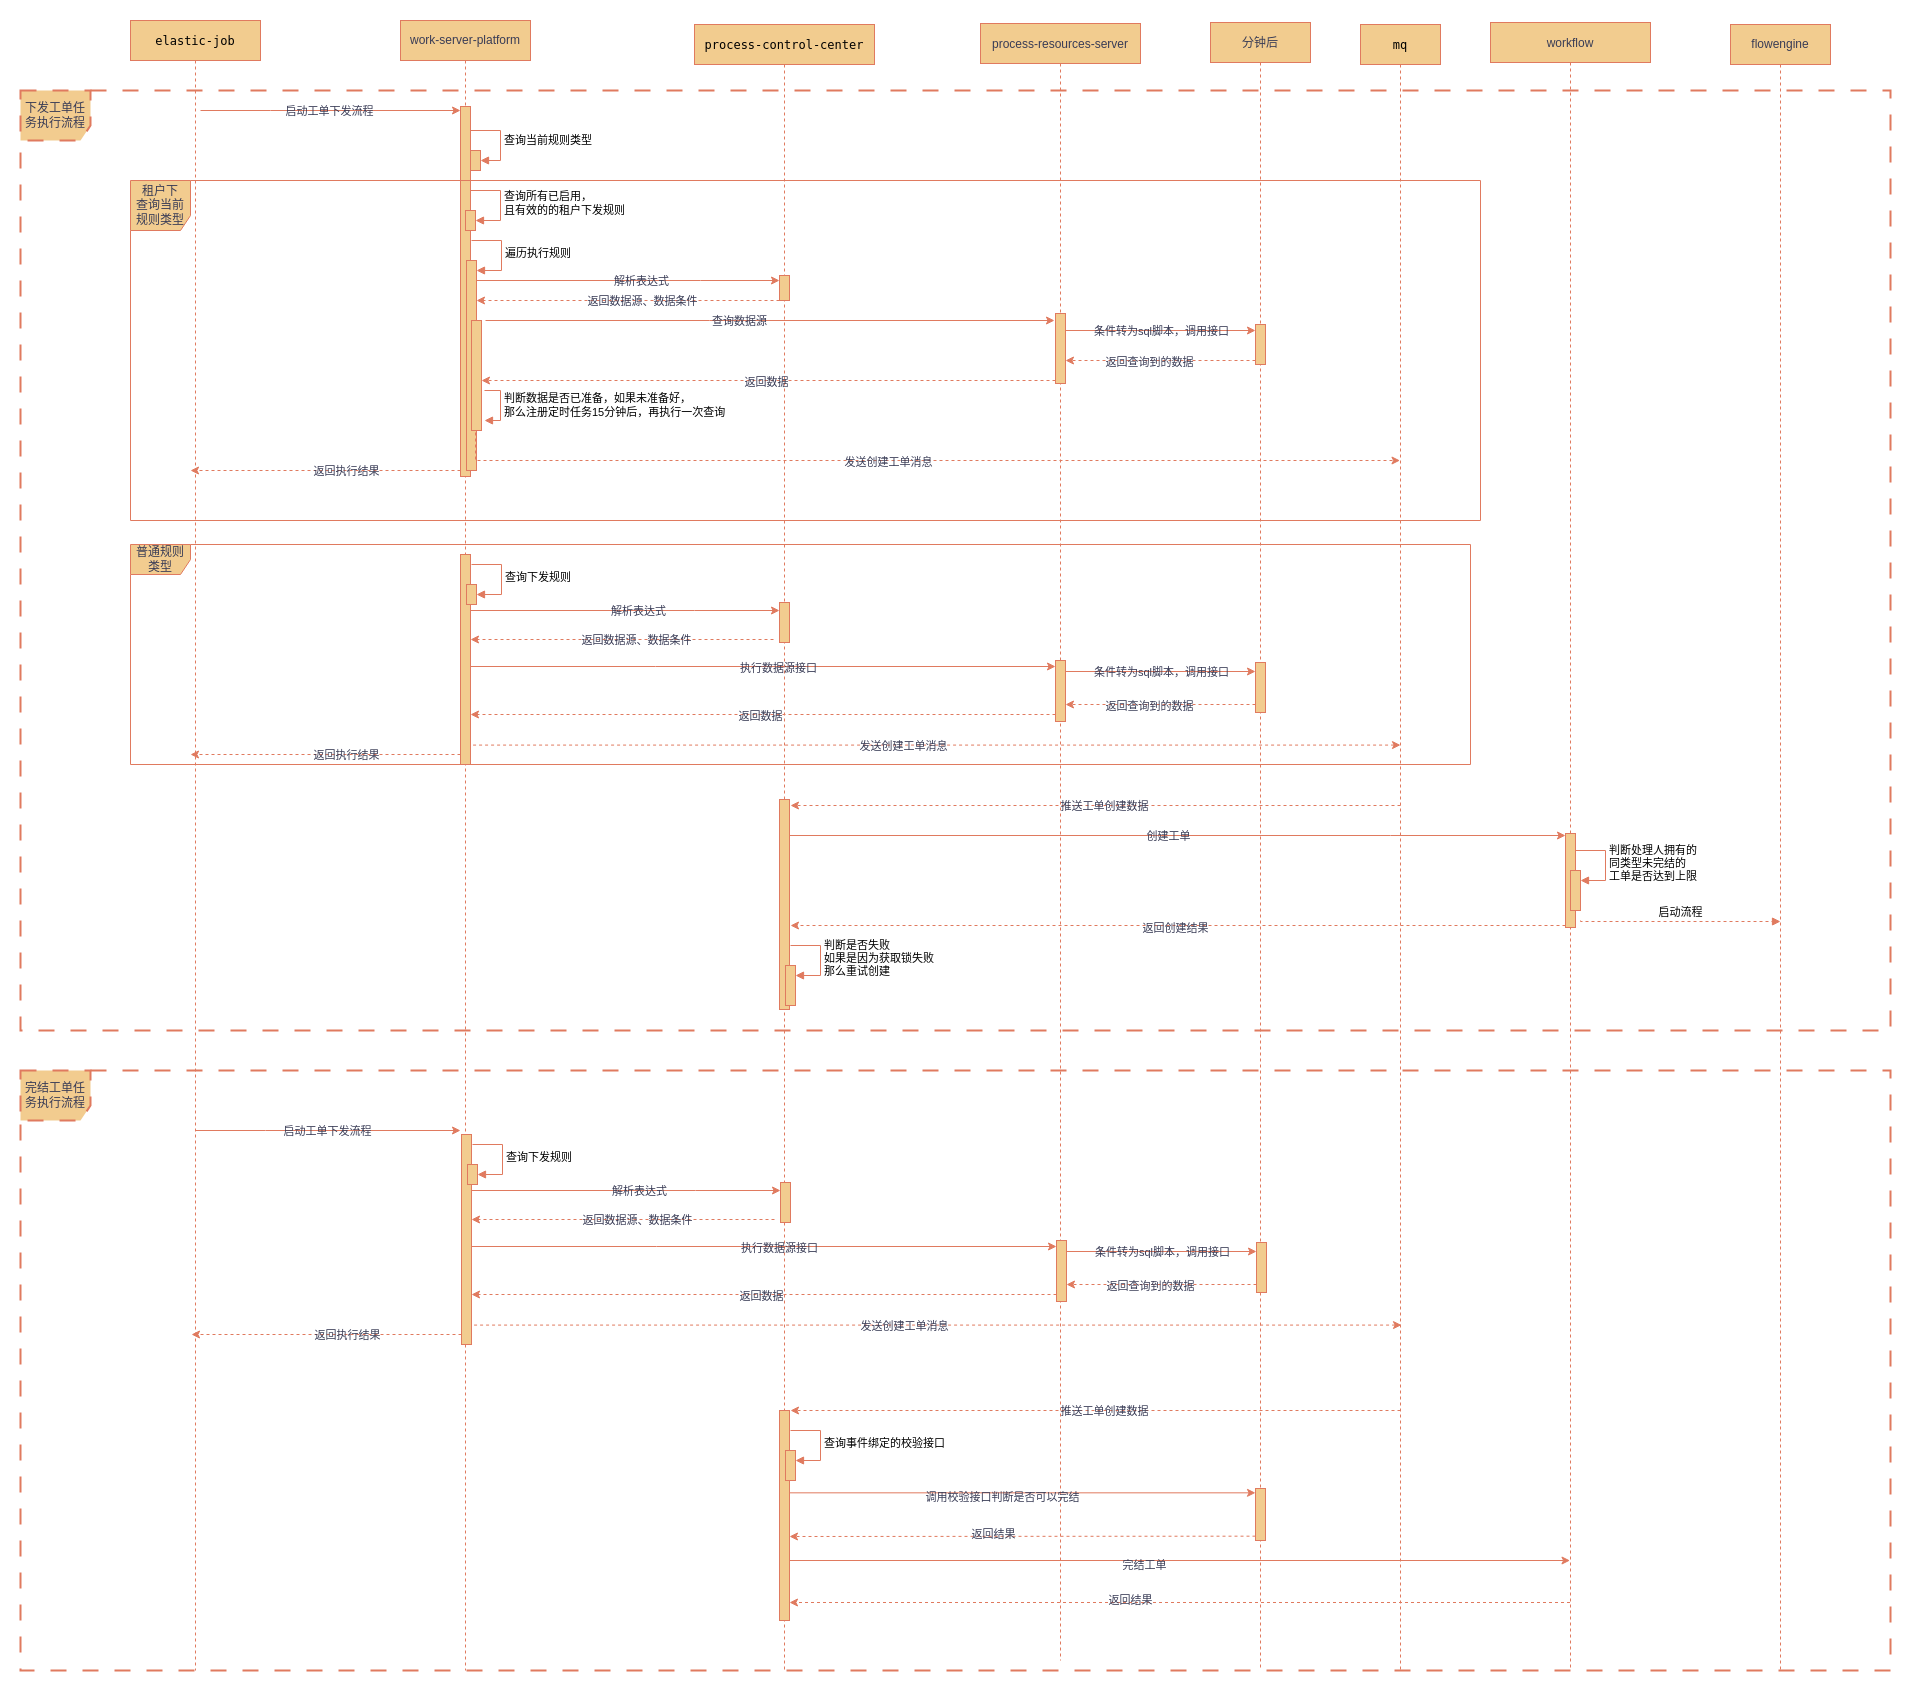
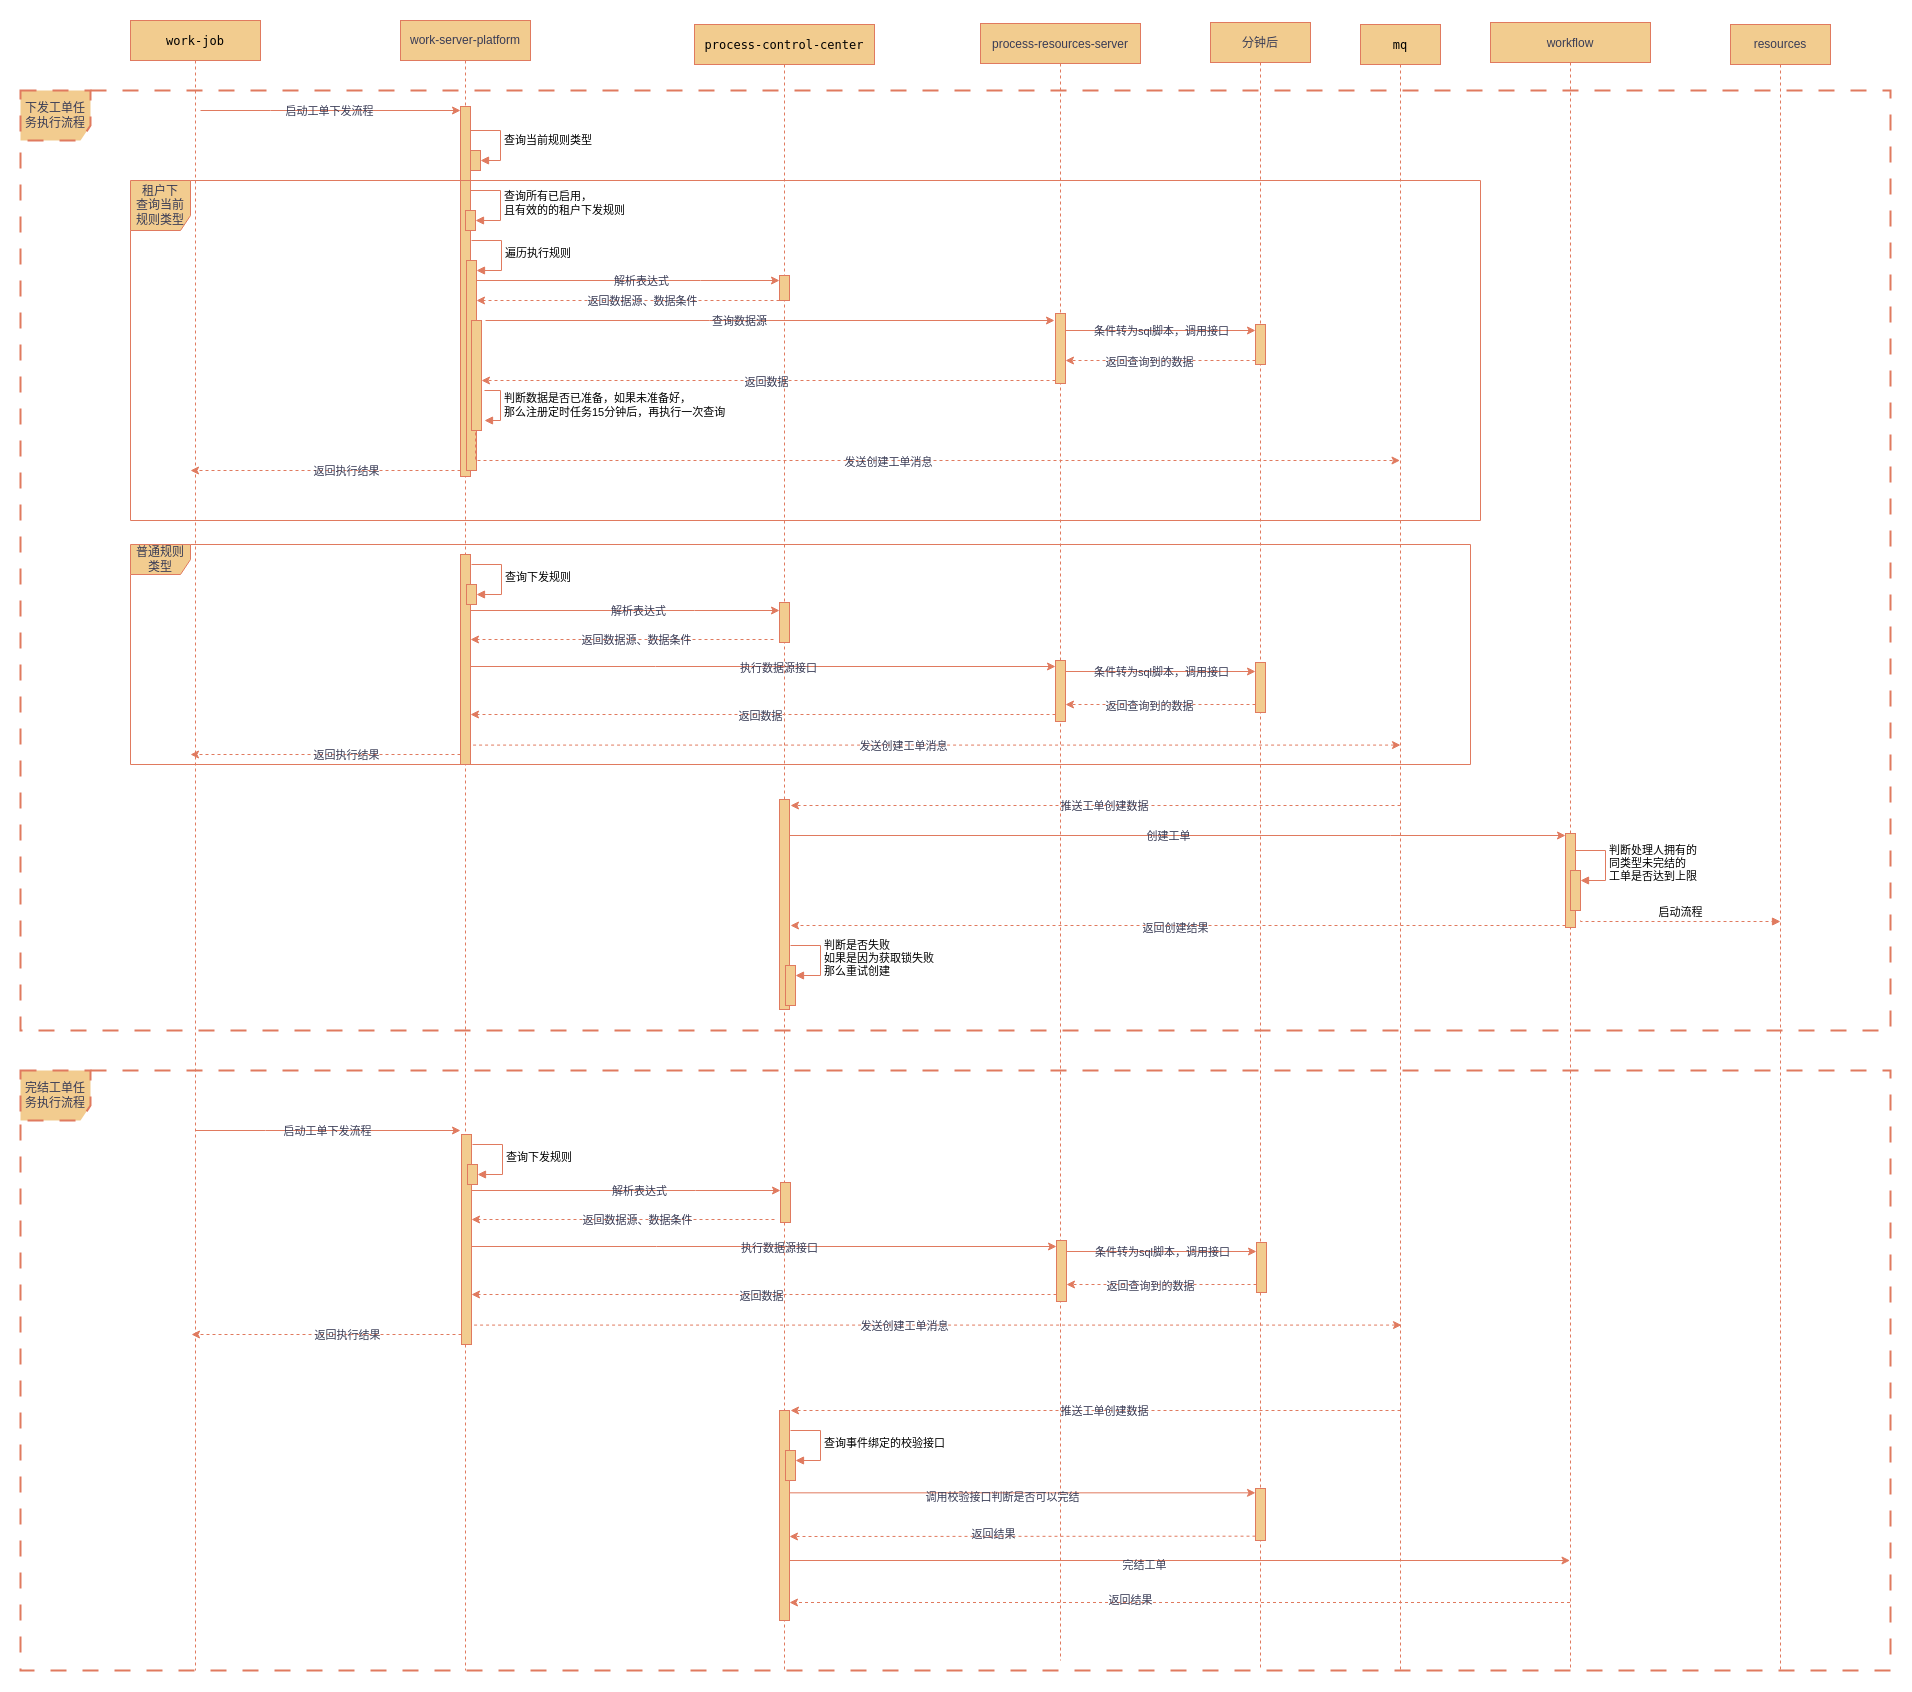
node "elastic-job": label "elastic-job" -> "work-job"
node "flowengine": label "flowengine" -> "resources"
